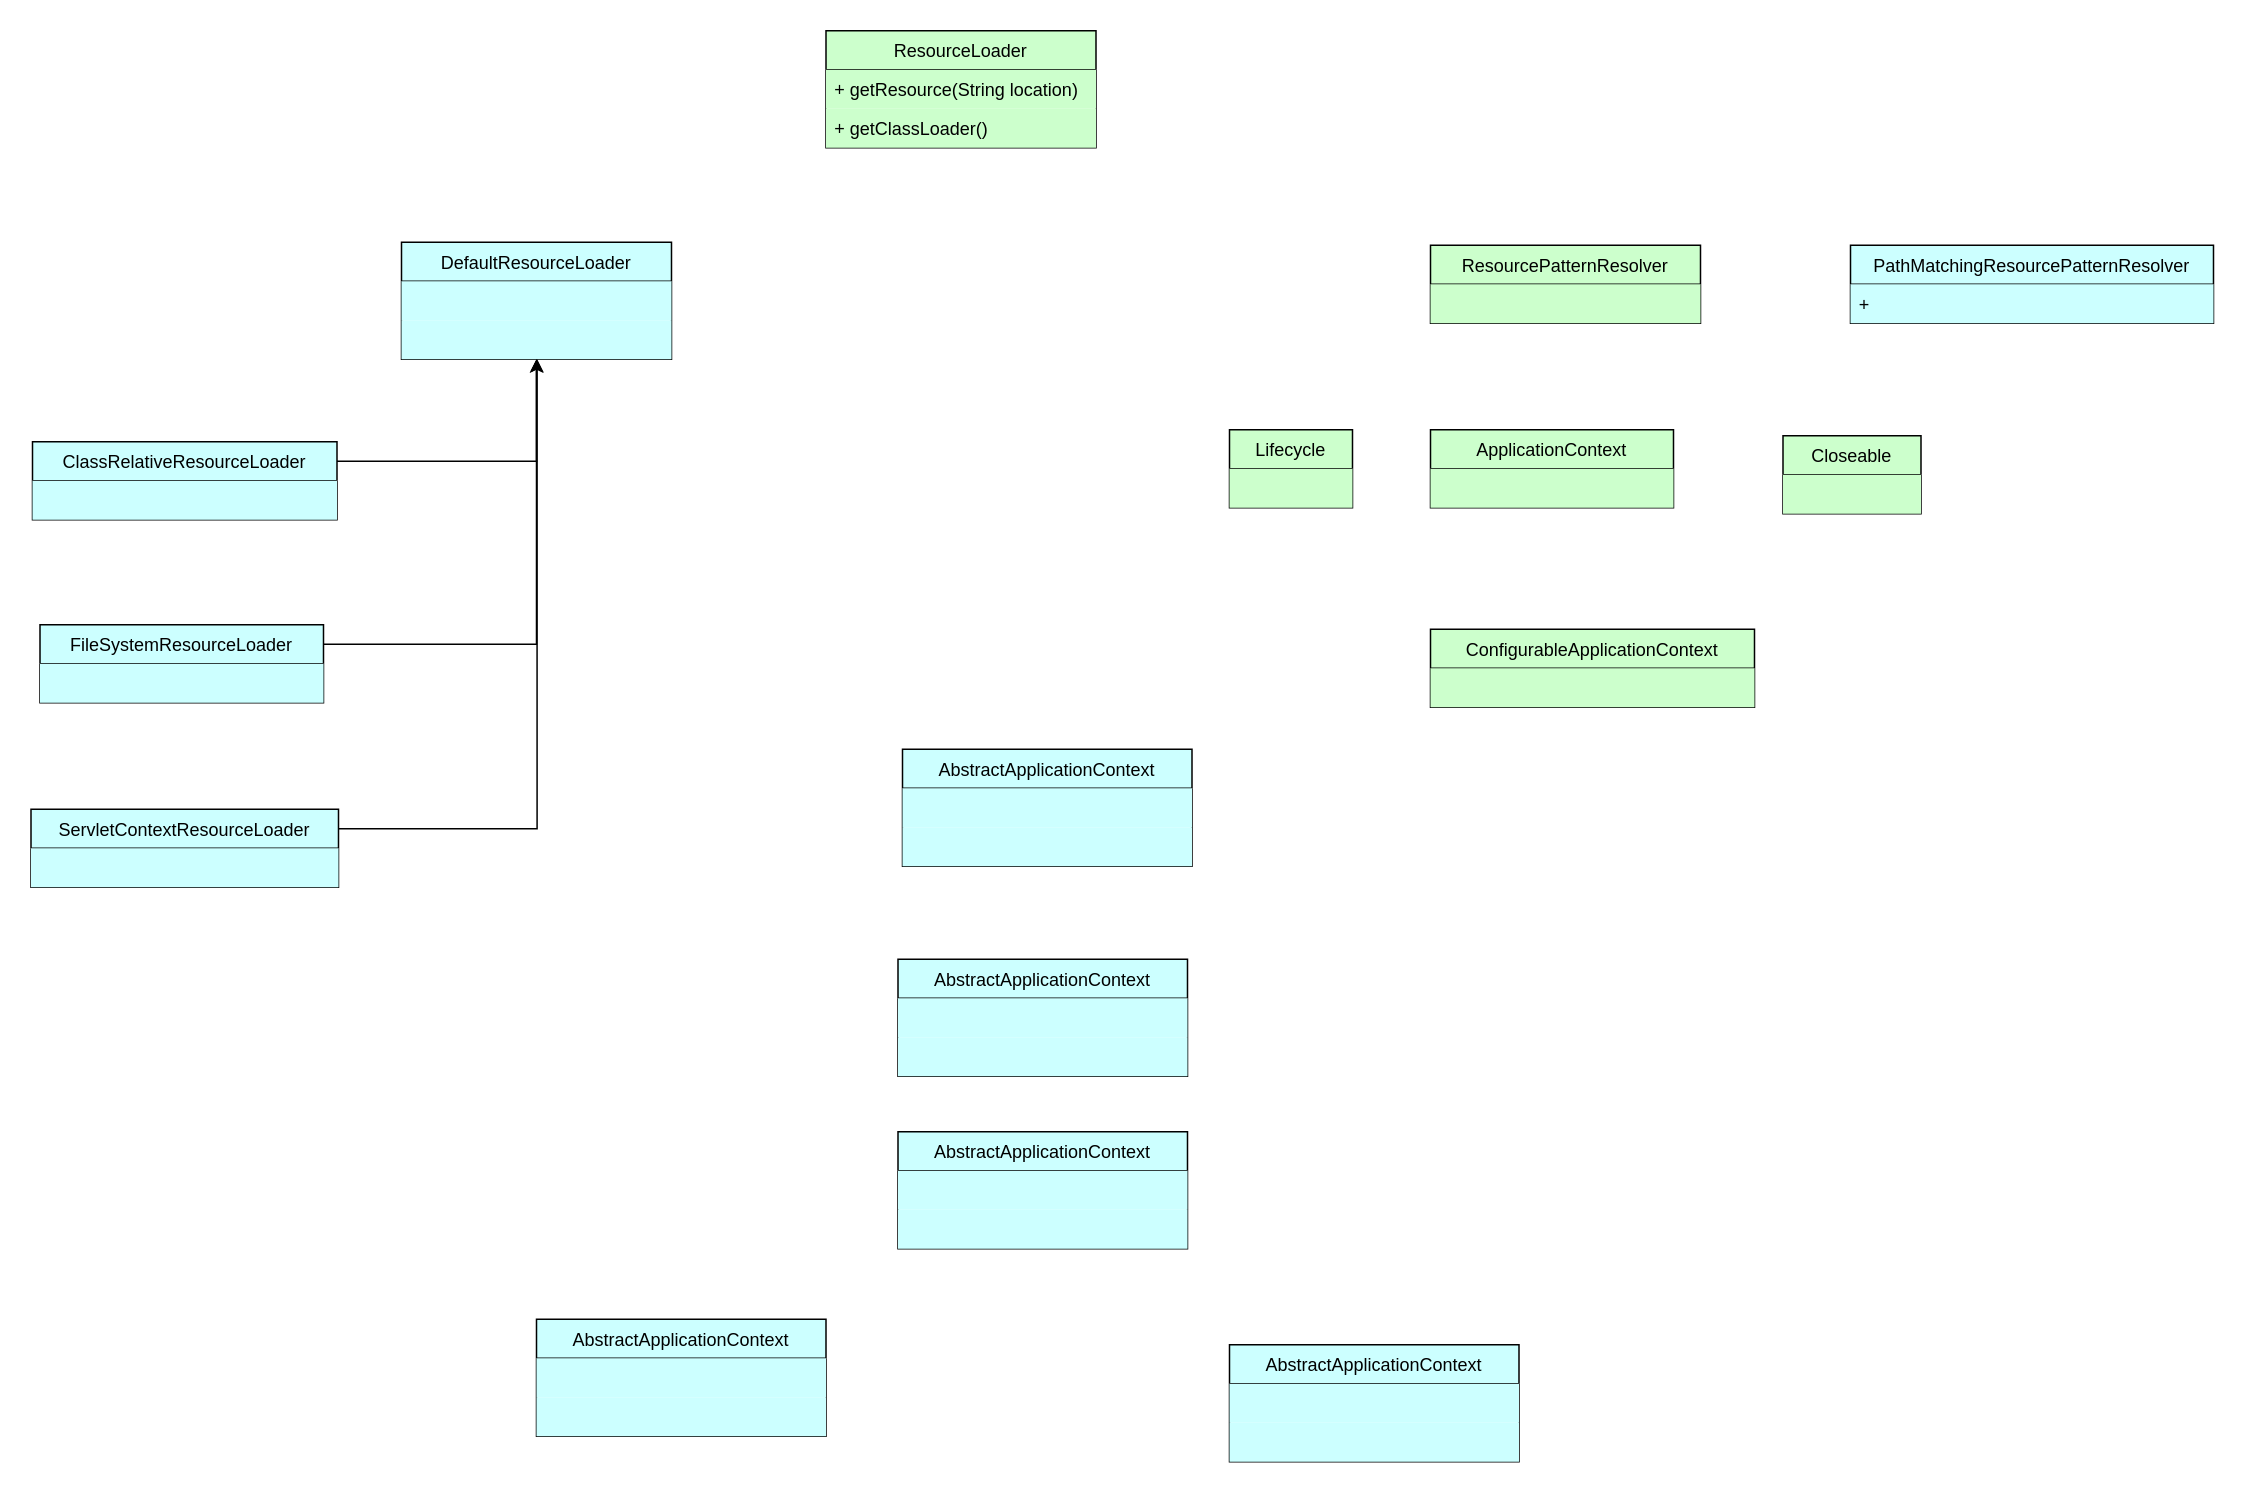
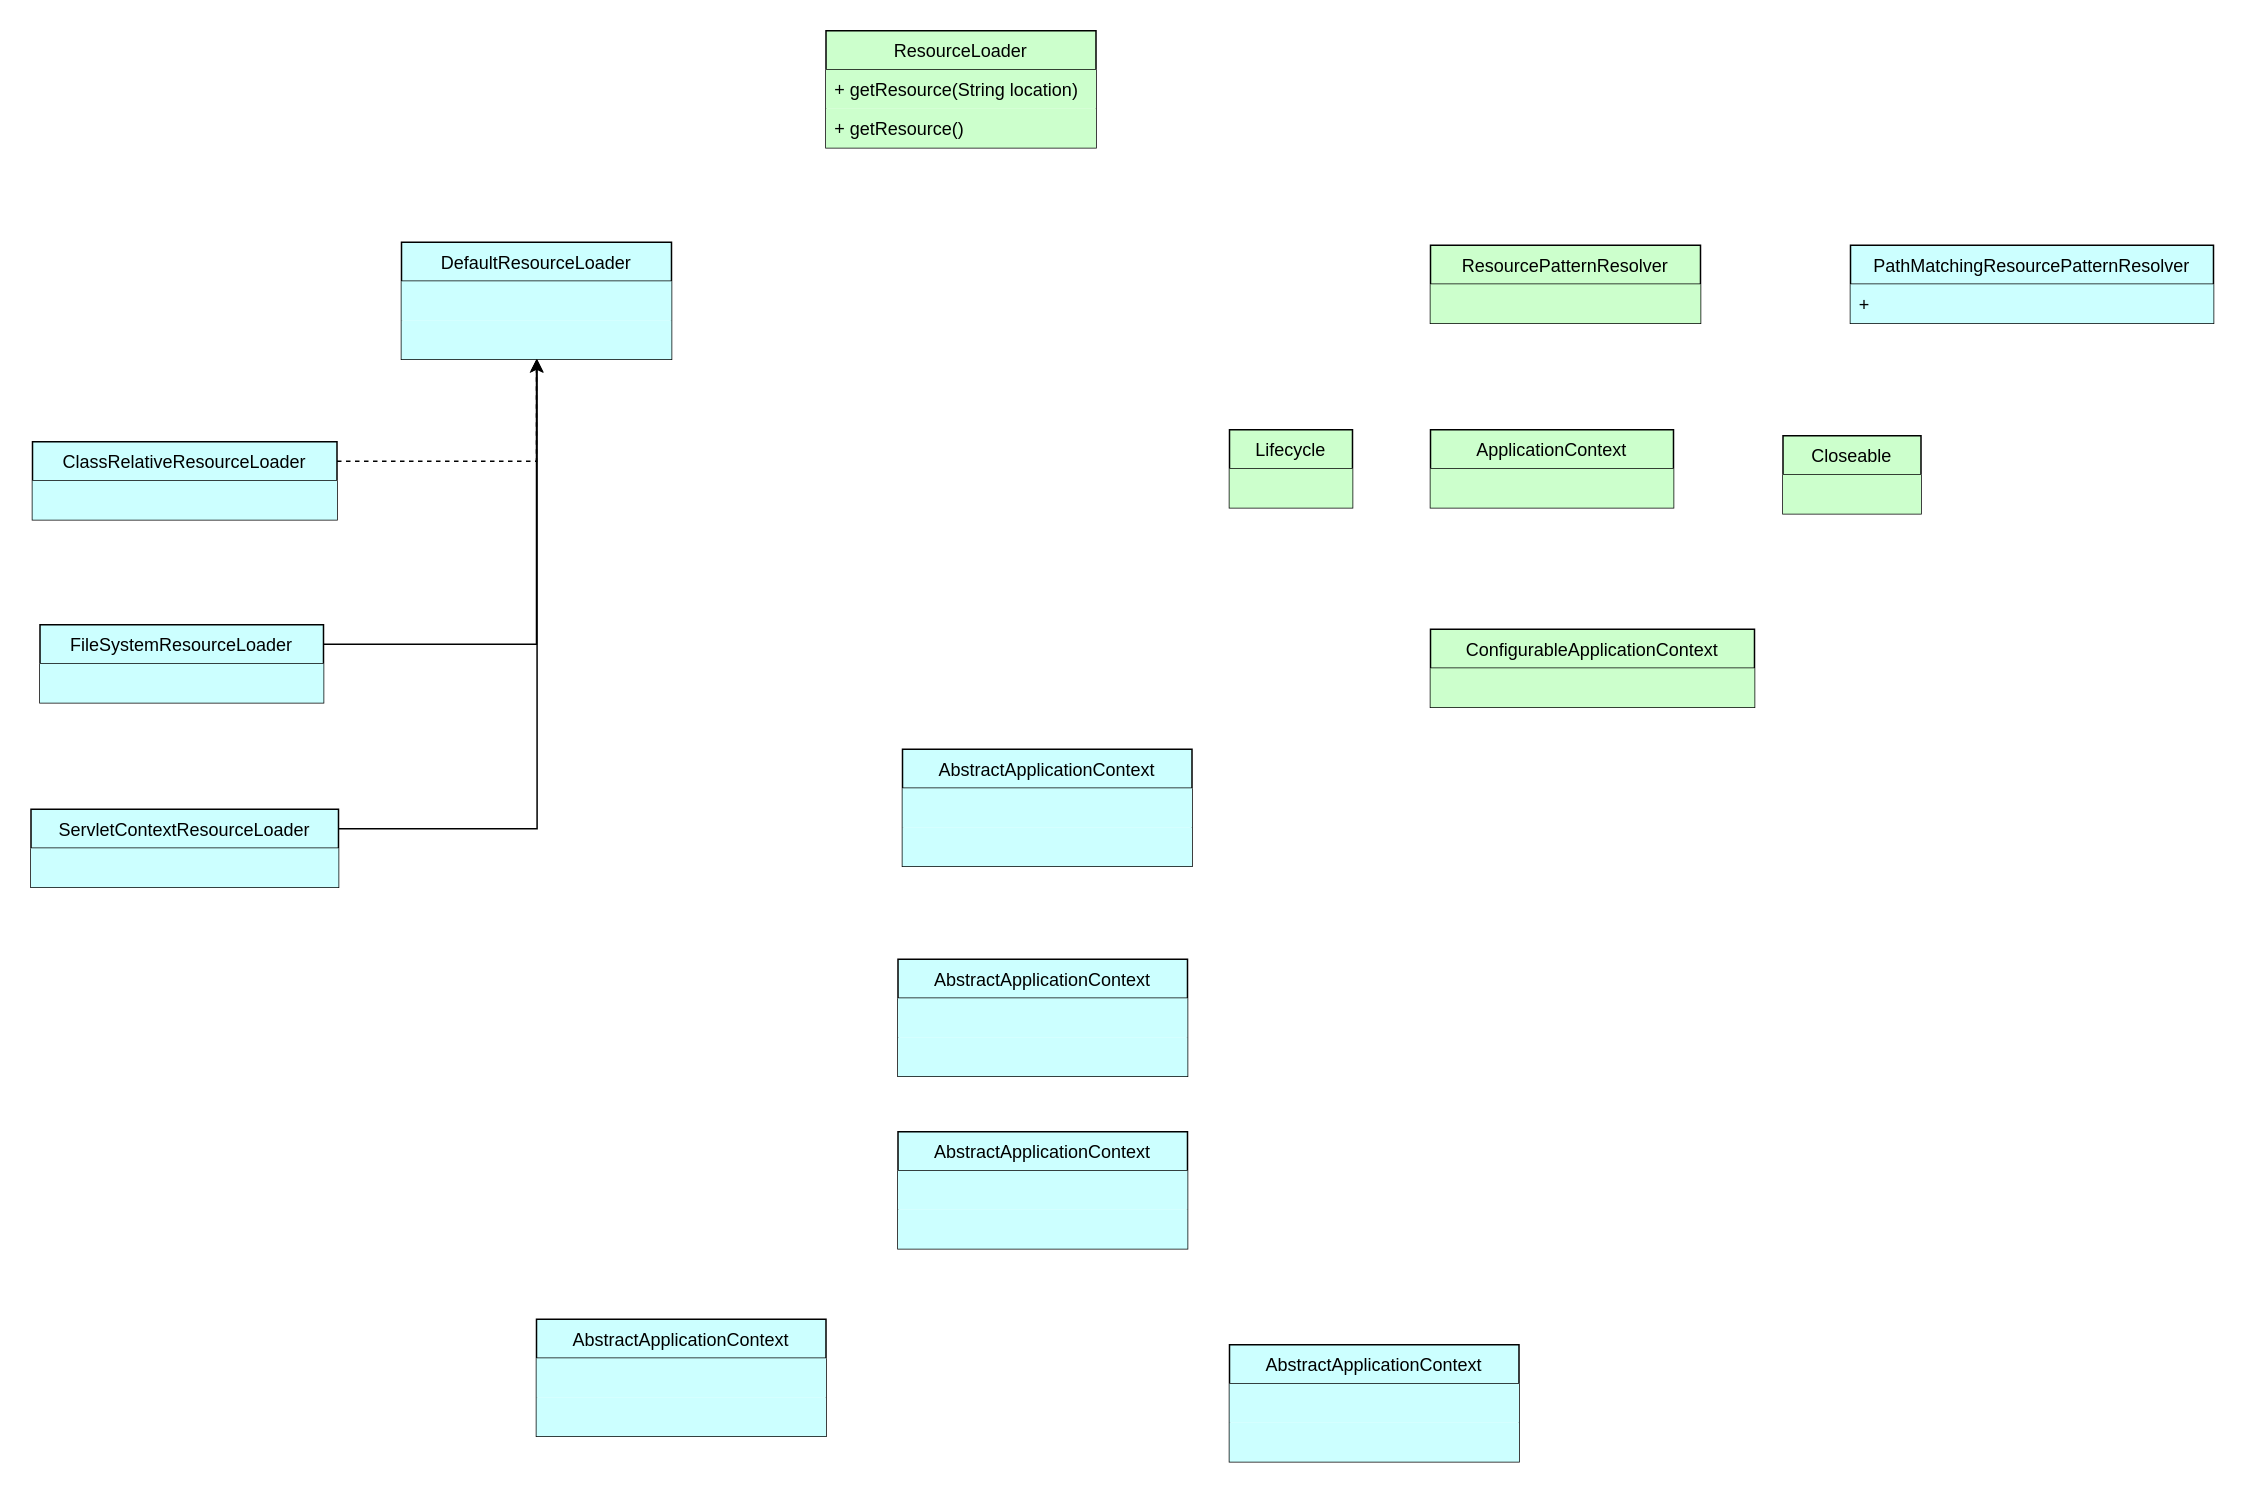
node "+ getClassLoader()": label "+ getClassLoader()" -> "+ getResource()"
edge "ClassRelativeResourceLoader" -> "DefaultResourceLoader": style solid -> dashed
